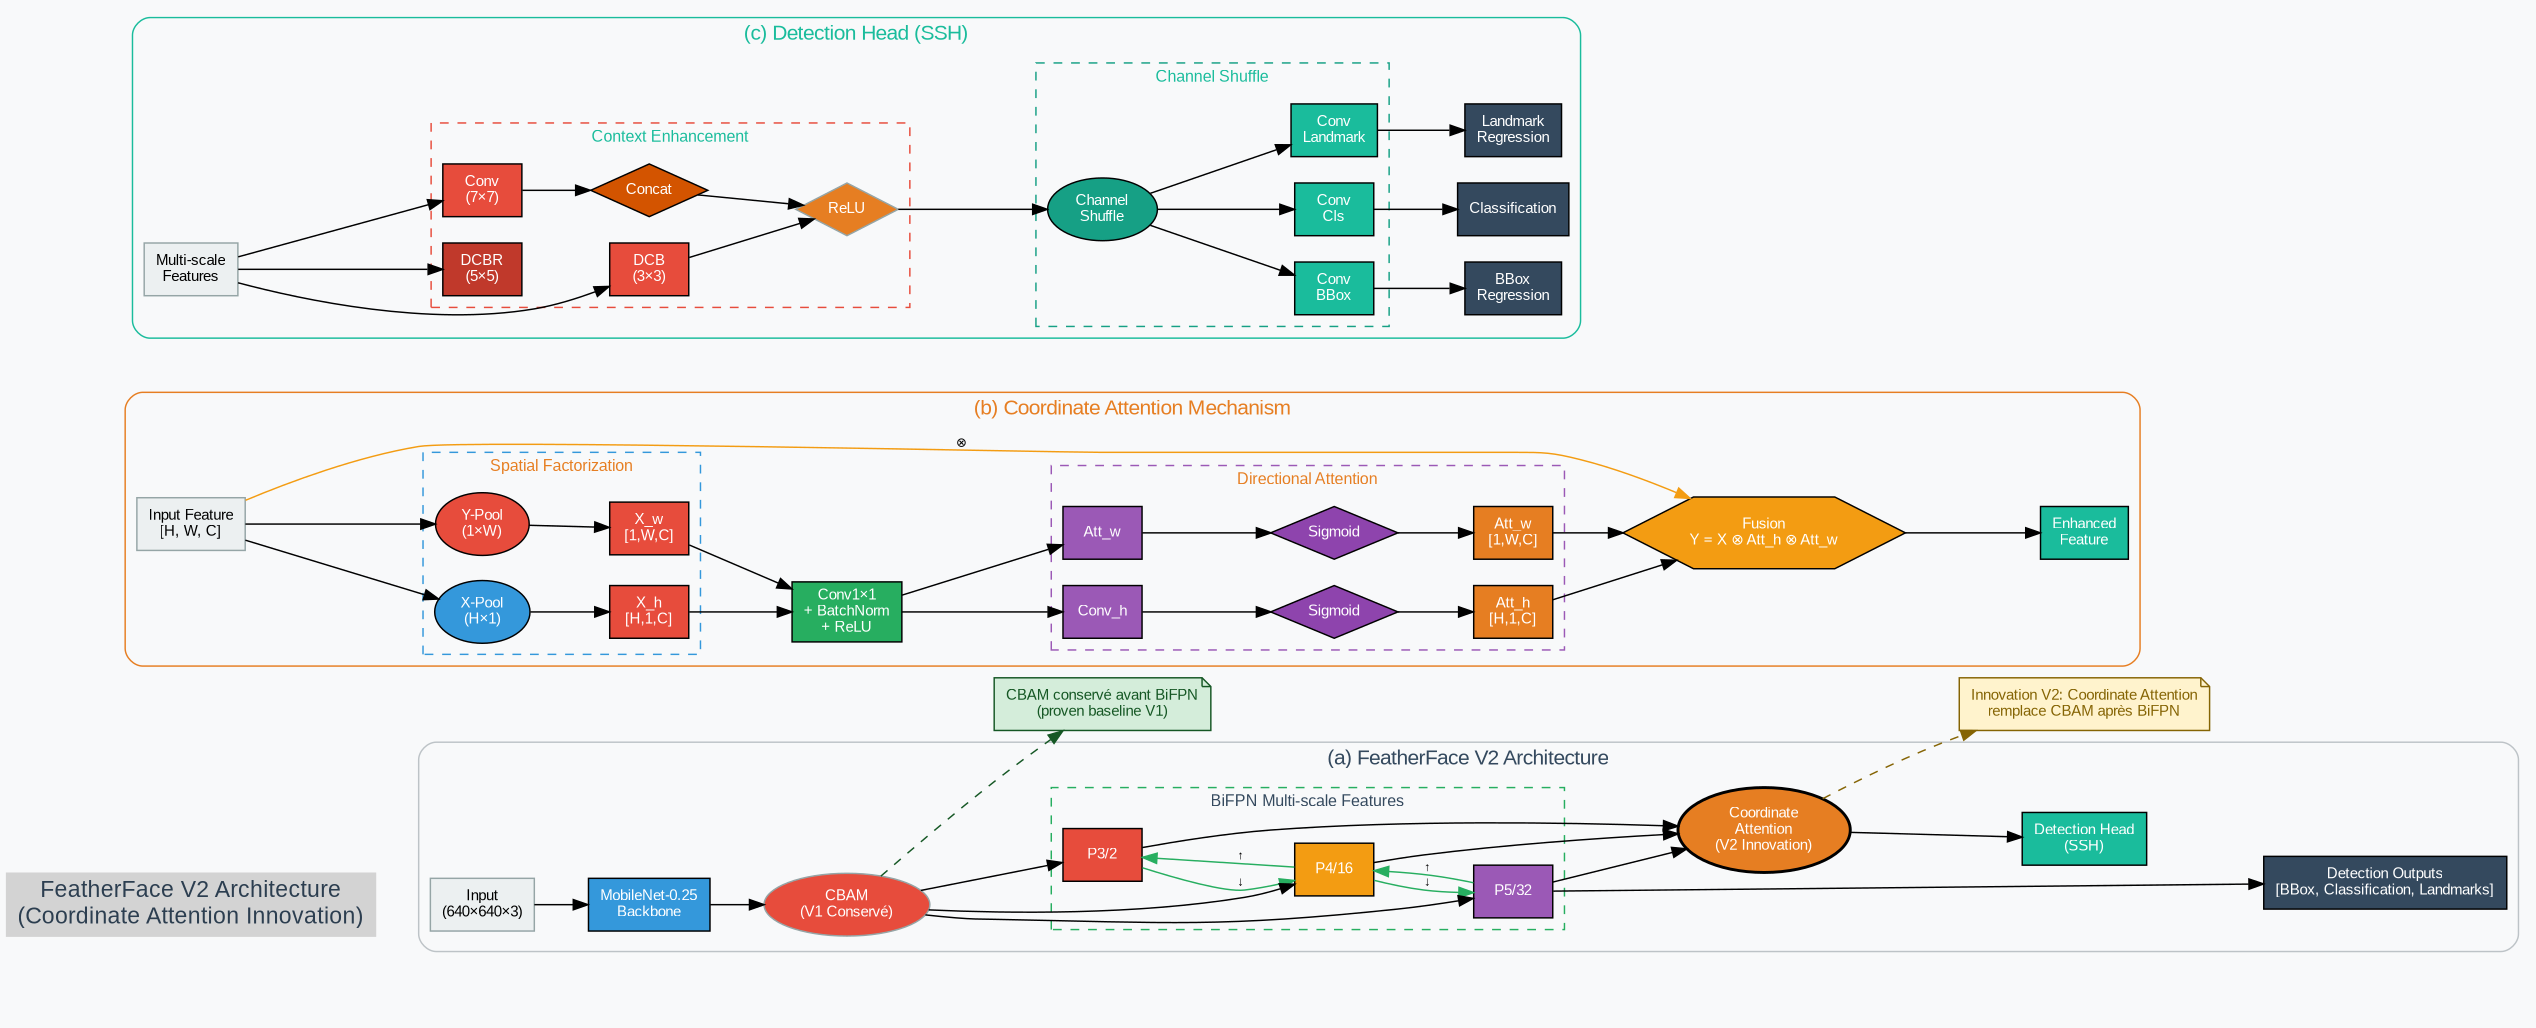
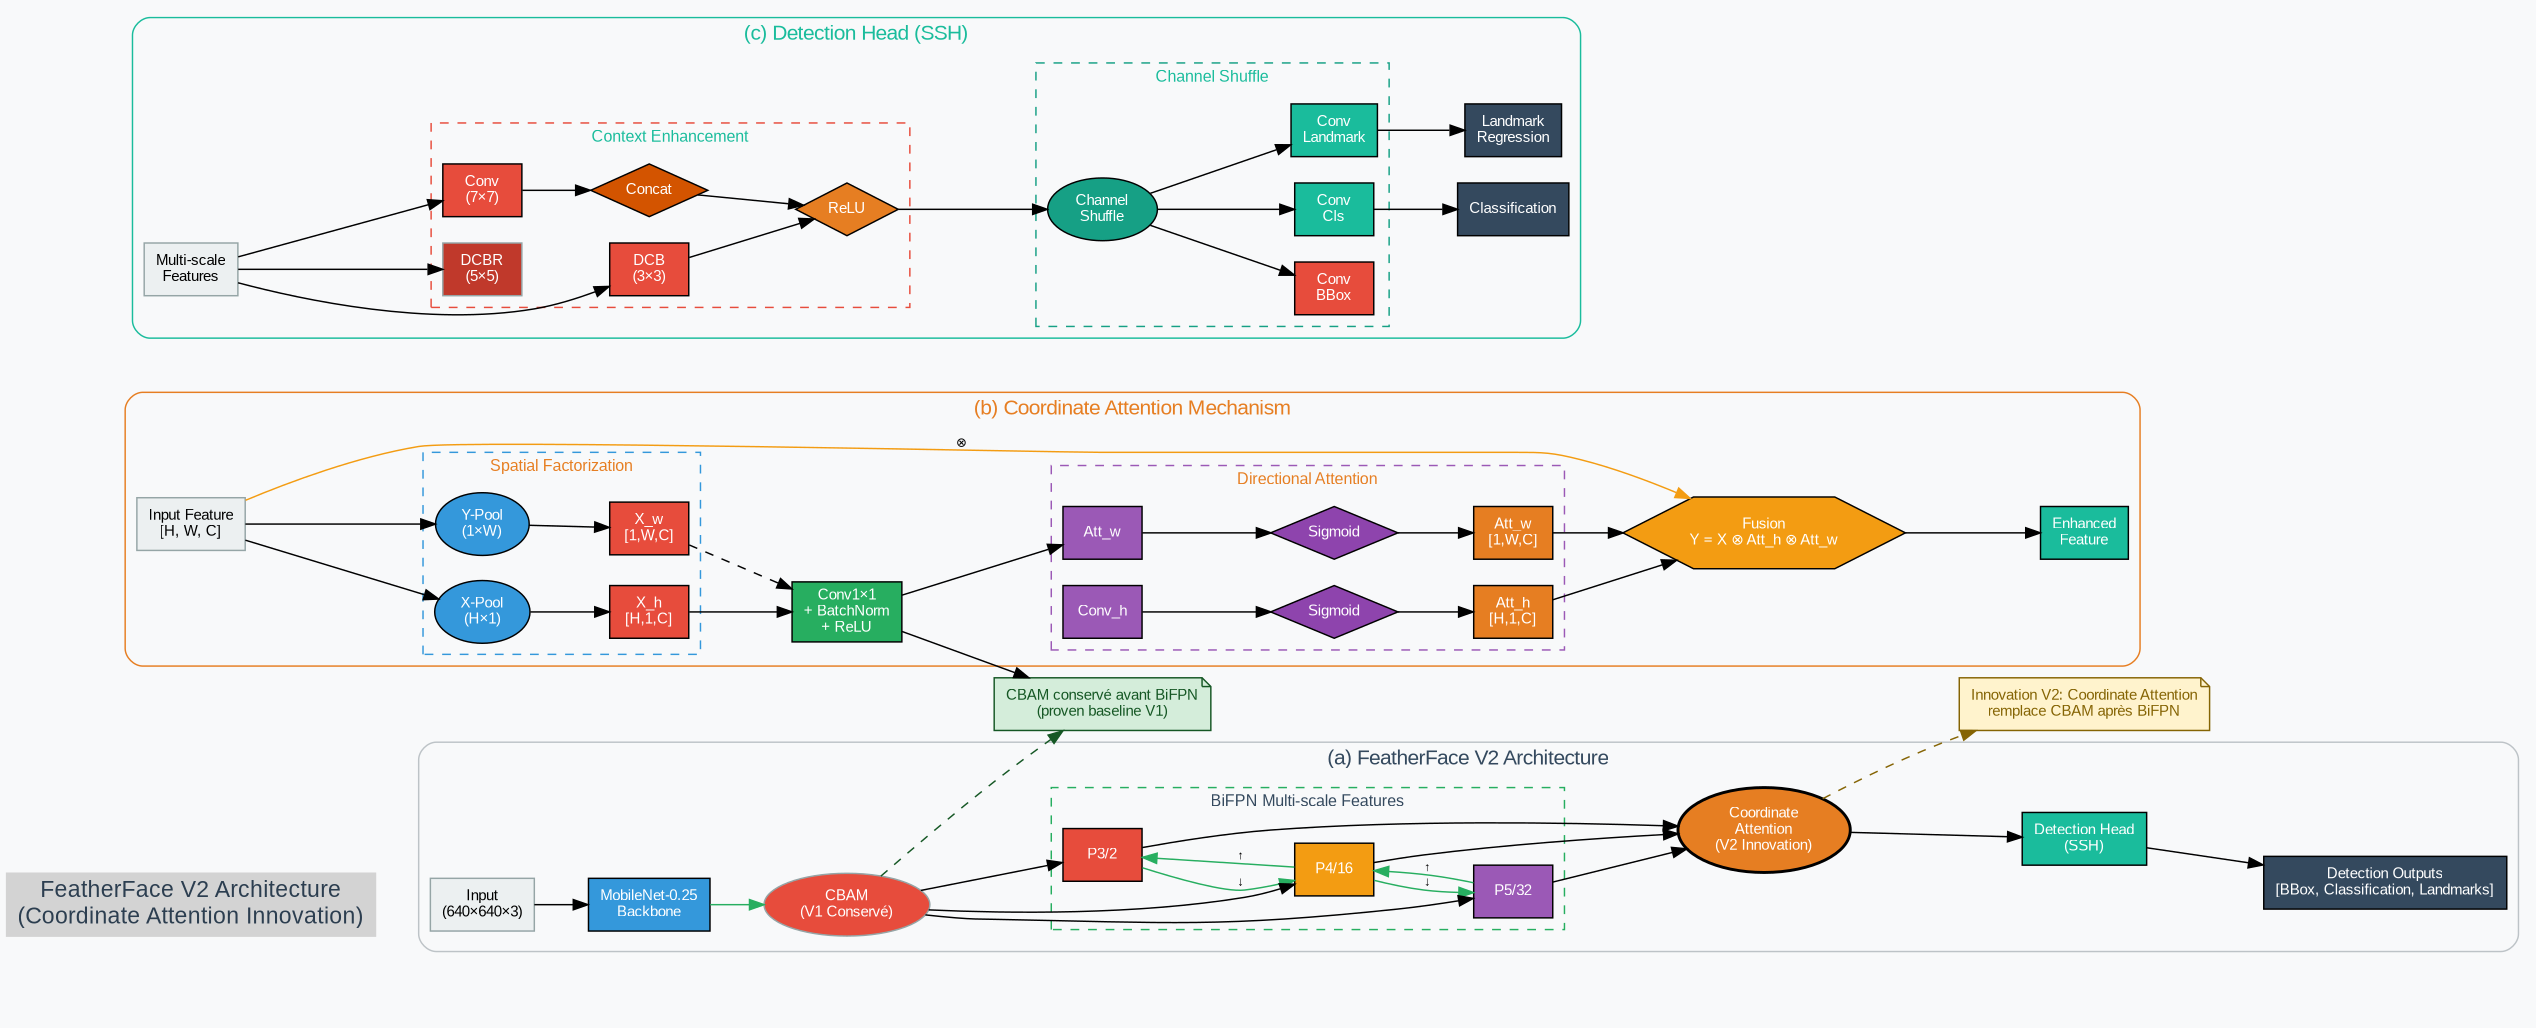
node "ReLU": color #95a5a6 -> black
node "DCBR (5×5)": color black -> #95a5a6
node "Conv BBox": fillcolor #1abc9c -> #e74c3c
node "BBox Regression": removed
node "Y-Pool (1×W)": fillcolor #e74c3c -> #3498db
edge "X_w [1,W,C]" -> "Conv1×1 + BatchNorm + ReLU": style solid -> dashed
edge "Conv1×1 + BatchNorm + ReLU" -> "Conv_h": now "Conv1×1 + BatchNorm + ReLU" -> "CBAM conservé avant BiFPN (proven baseline V1)"
edge "P5/32" -> "Detection Outputs [BBox, Classification, Landmarks]": now "Detection Head (SSH)" -> "Detection Outputs [BBox, Classification, Landmarks]"
edge "MobileNet-0.25 Backbone" -> "CBAM (V1 Conservé)": color black -> #27ae60
